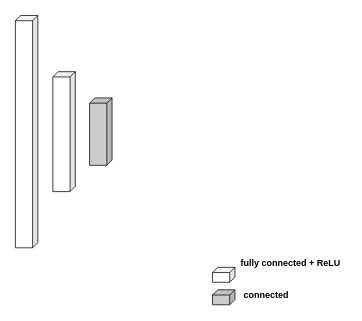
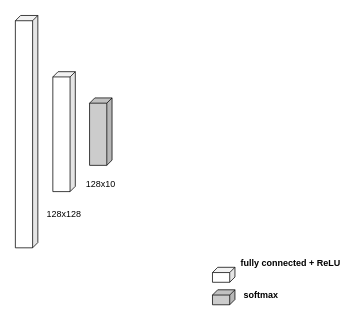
node "128x10": added
node "128x128": added
node "connected": label "connected" -> "softmax"
